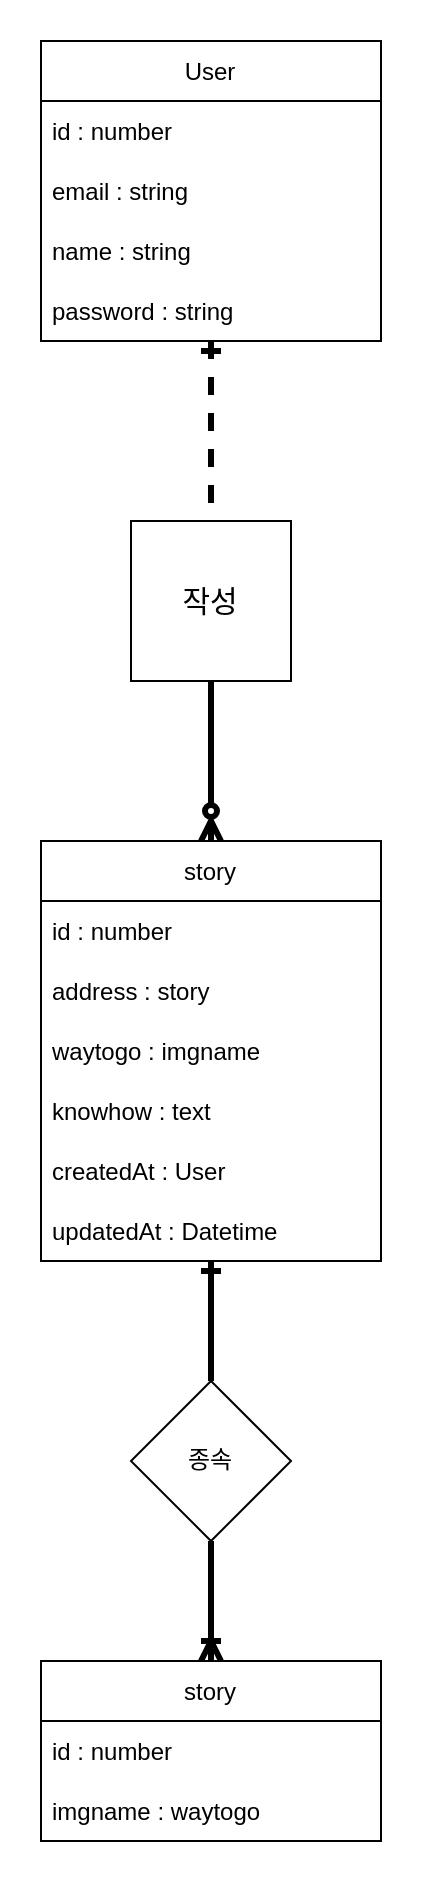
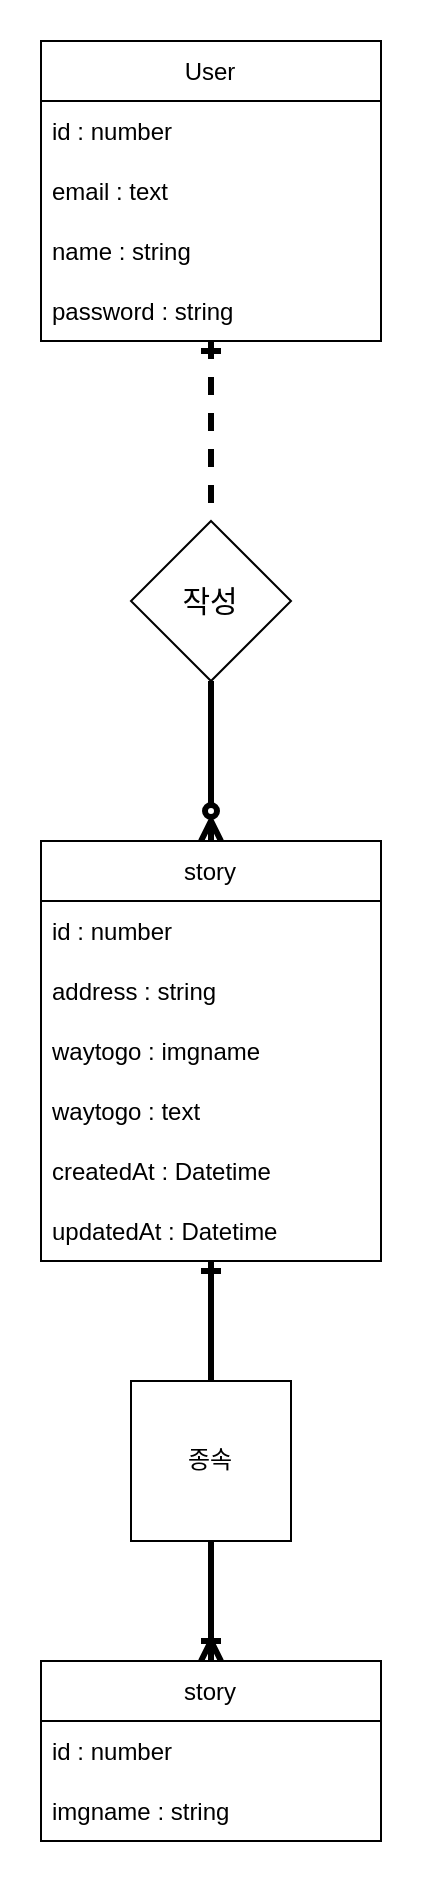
node "email : string": label "email : string" -> "email : text"
node "작성": shape rectangle -> diamond
node "address : story": label "address : story" -> "address : string"
node "knowhow : text": label "knowhow : text" -> "waytogo : text"
node "createdAt : User": label "createdAt : User" -> "createdAt : Datetime"
node "종속": shape diamond -> rectangle
node "imgname : waytogo": label "imgname : waytogo" -> "imgname : string"
